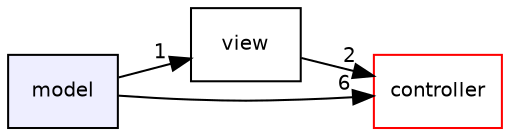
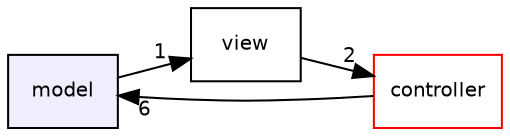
edge "model" -> "controller": reversed
